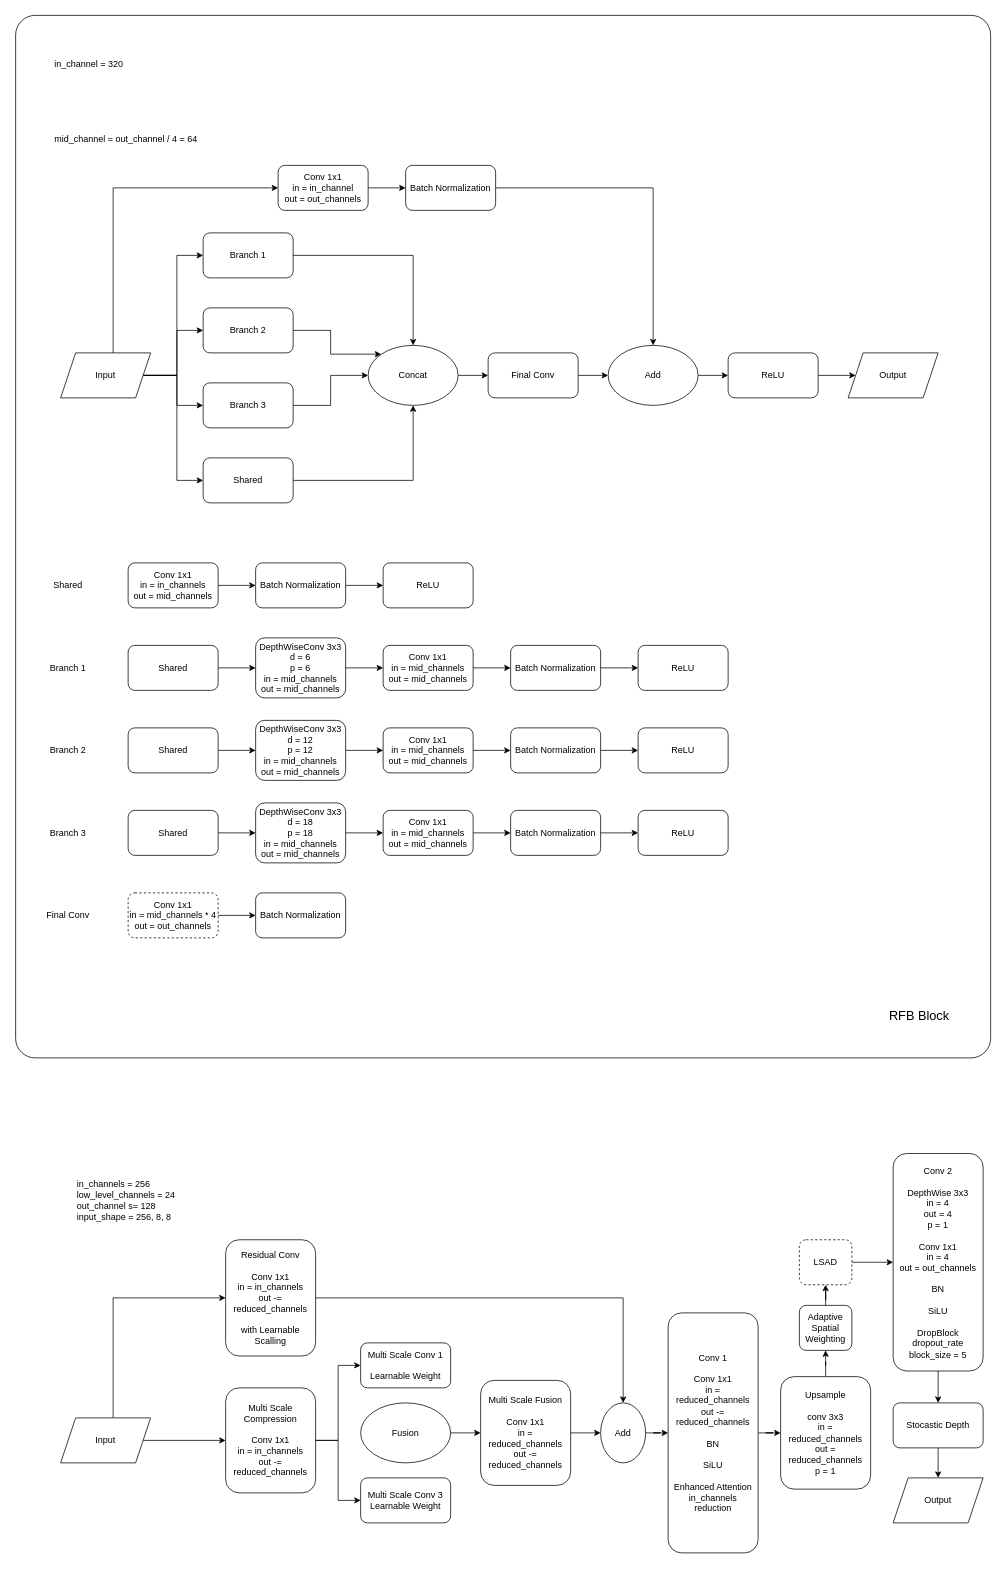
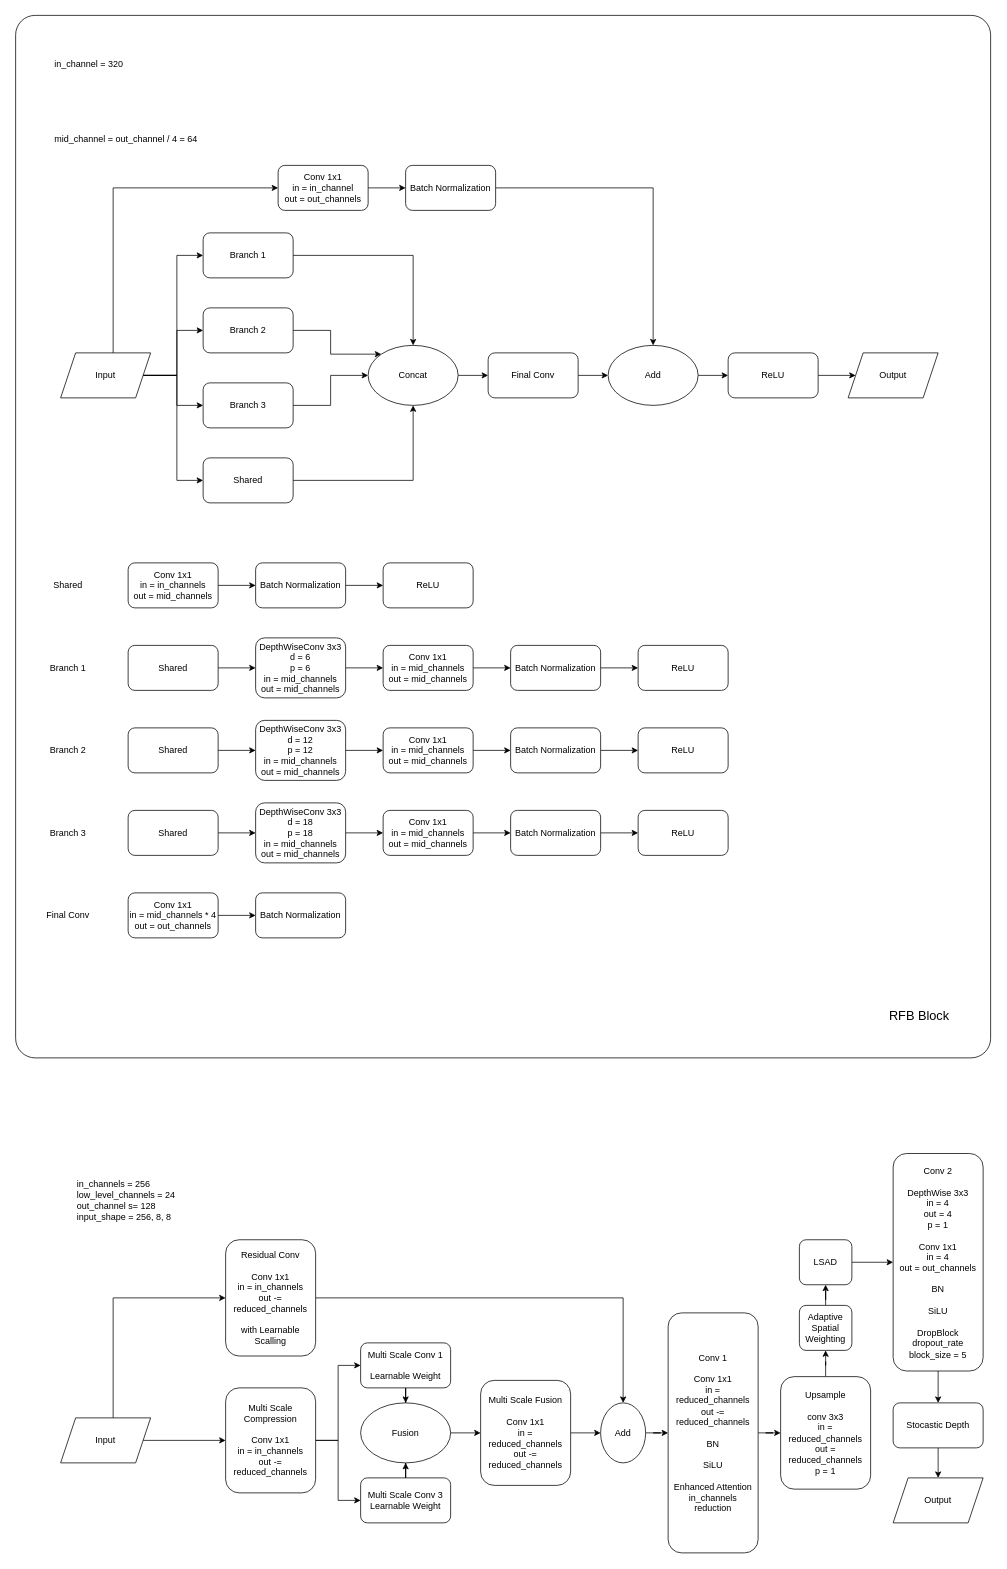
node "Conv 1x1 in = mid_channels * 4 out = out_channels": style dashed -> solid
node "LSAD": style dashed -> solid
edge "Multi Scale Conv 1 Learnable Weight" -> "Fusion": added
edge "Multi Scale Conv 3 Learnable Weight" -> "Fusion": added
